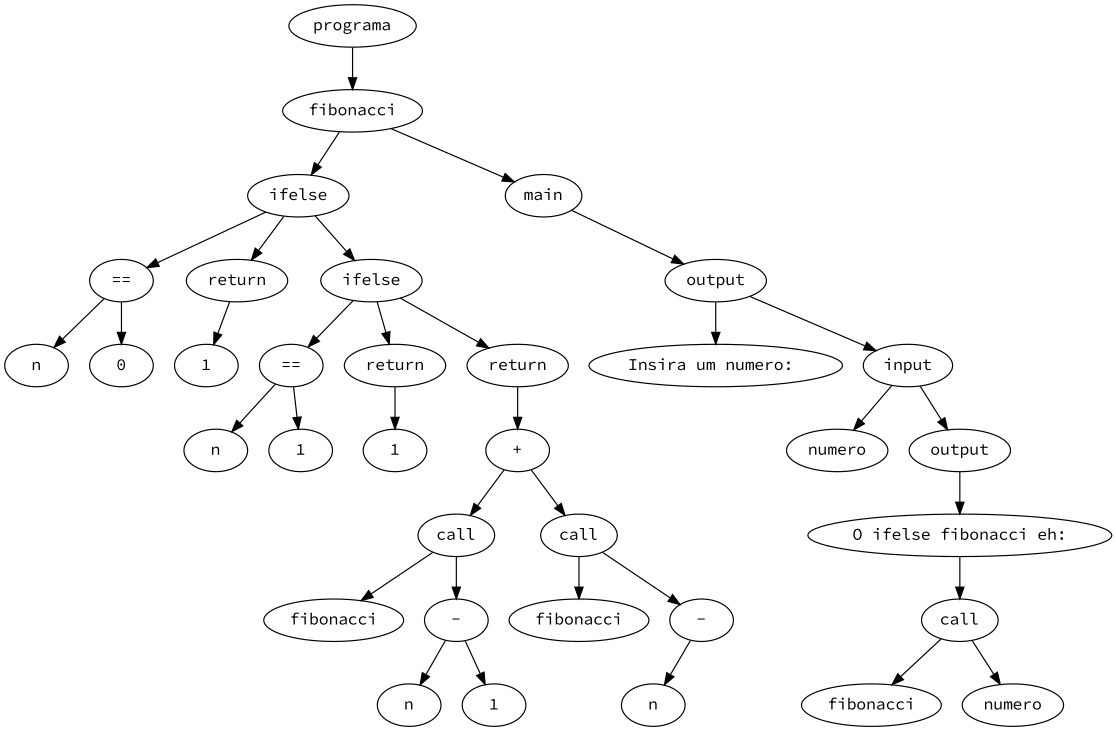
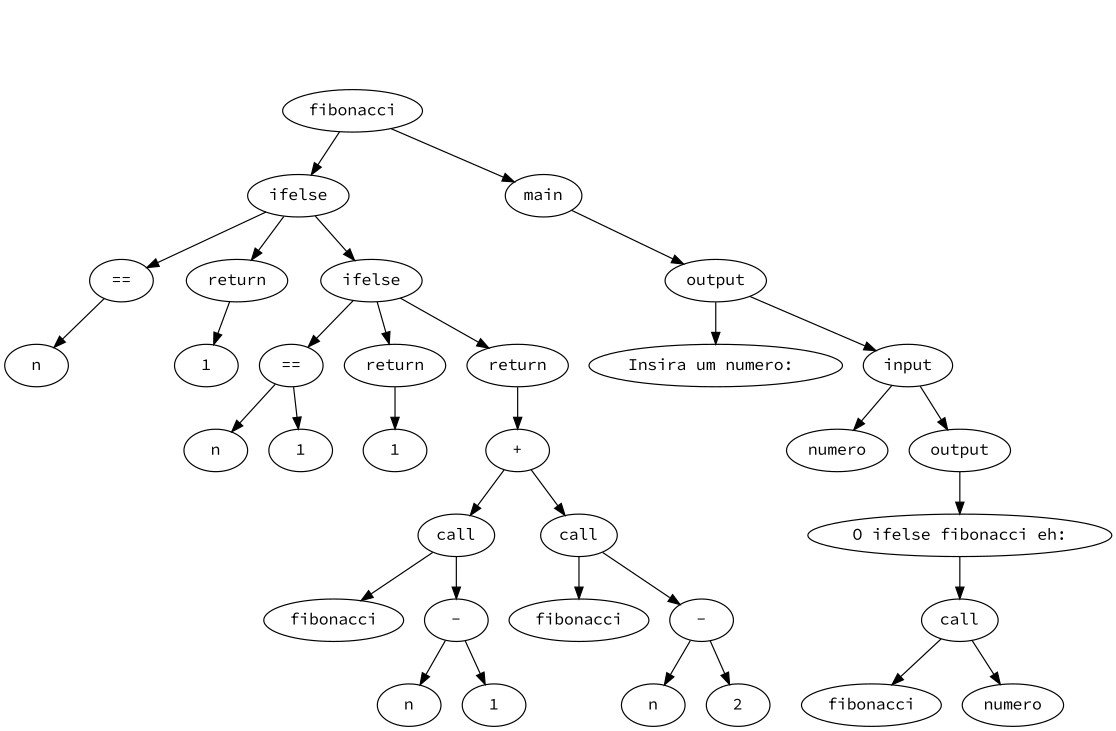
node "programa": removed
node "0": removed
node "2": added
